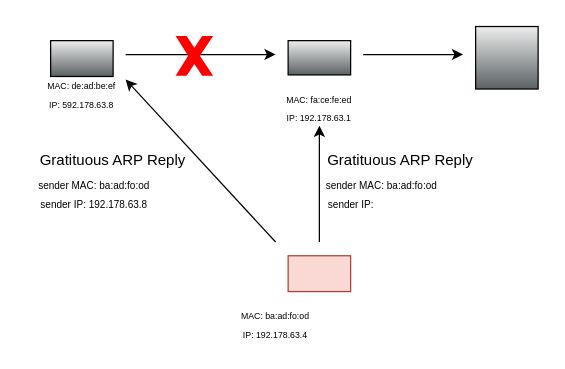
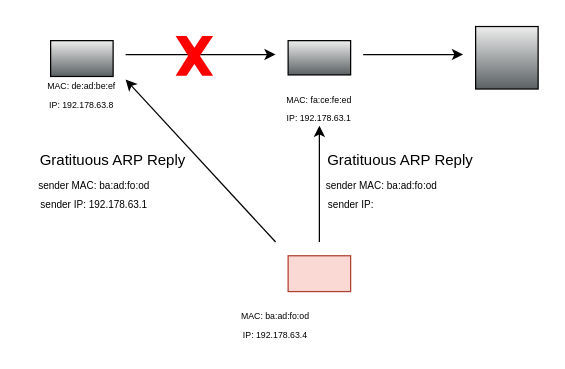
node "MAC: de:ad:be:ef IP: 592.178.63.8": label "MAC: de:ad:be:ef IP: 592.178.63.8" -> "MAC: de:ad:be:ef IP: 192.178.63.8"
node "sender MAC: ba:ad:fo:od sender IP: 192.178.63.8": label "sender MAC: ba:ad:fo:od sender IP: 192.178.63.8" -> "sender MAC: ba:ad:fo:od sender IP: 192.178.63.1"
